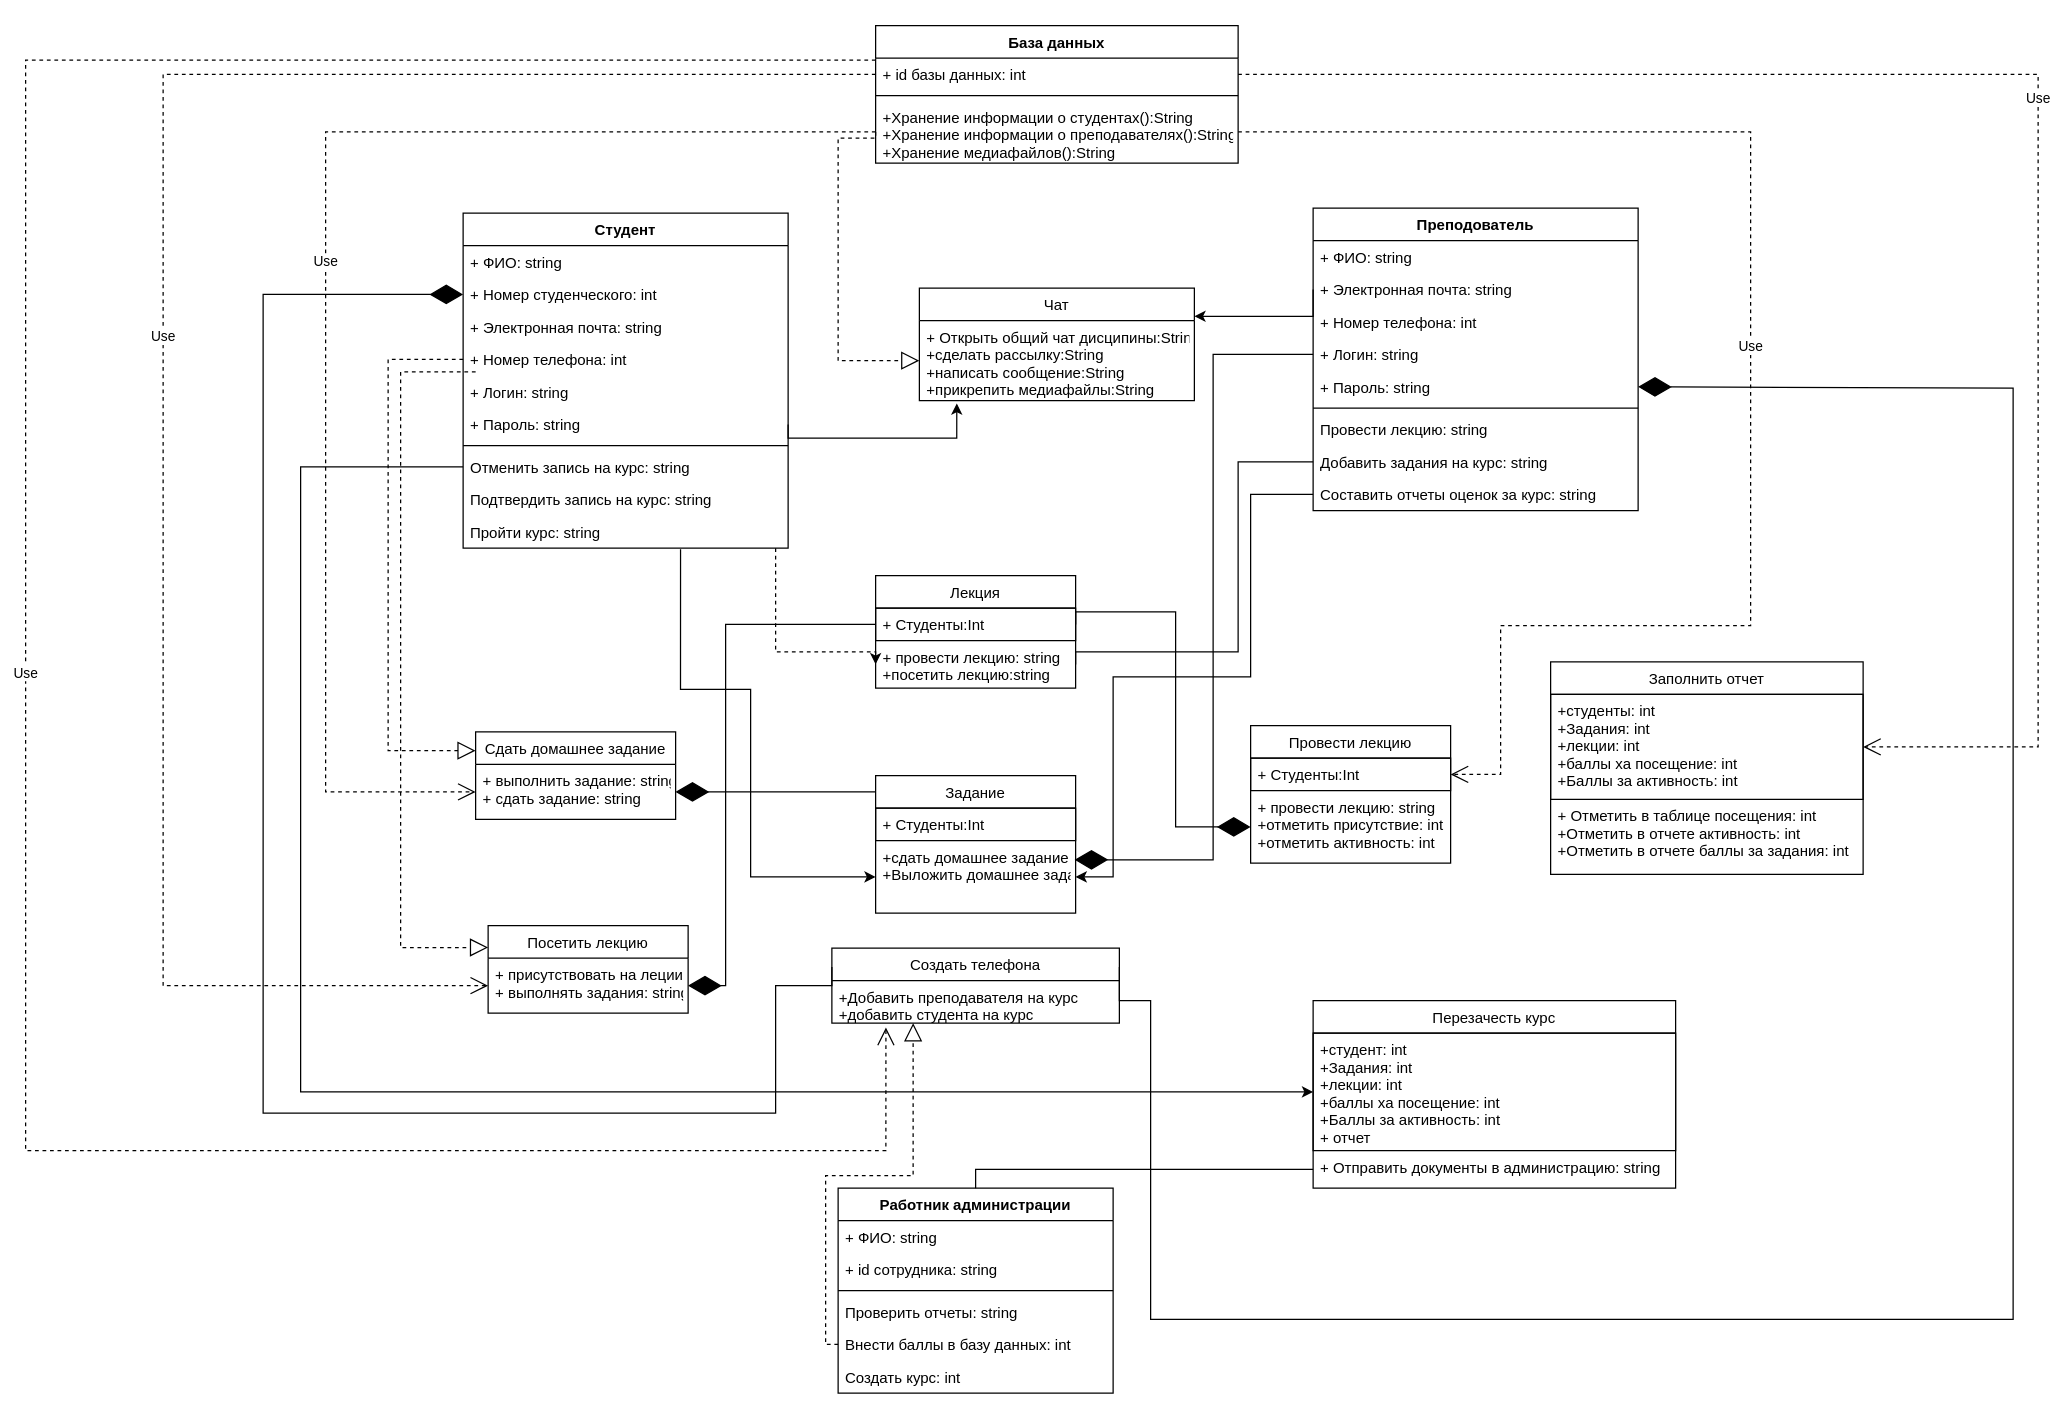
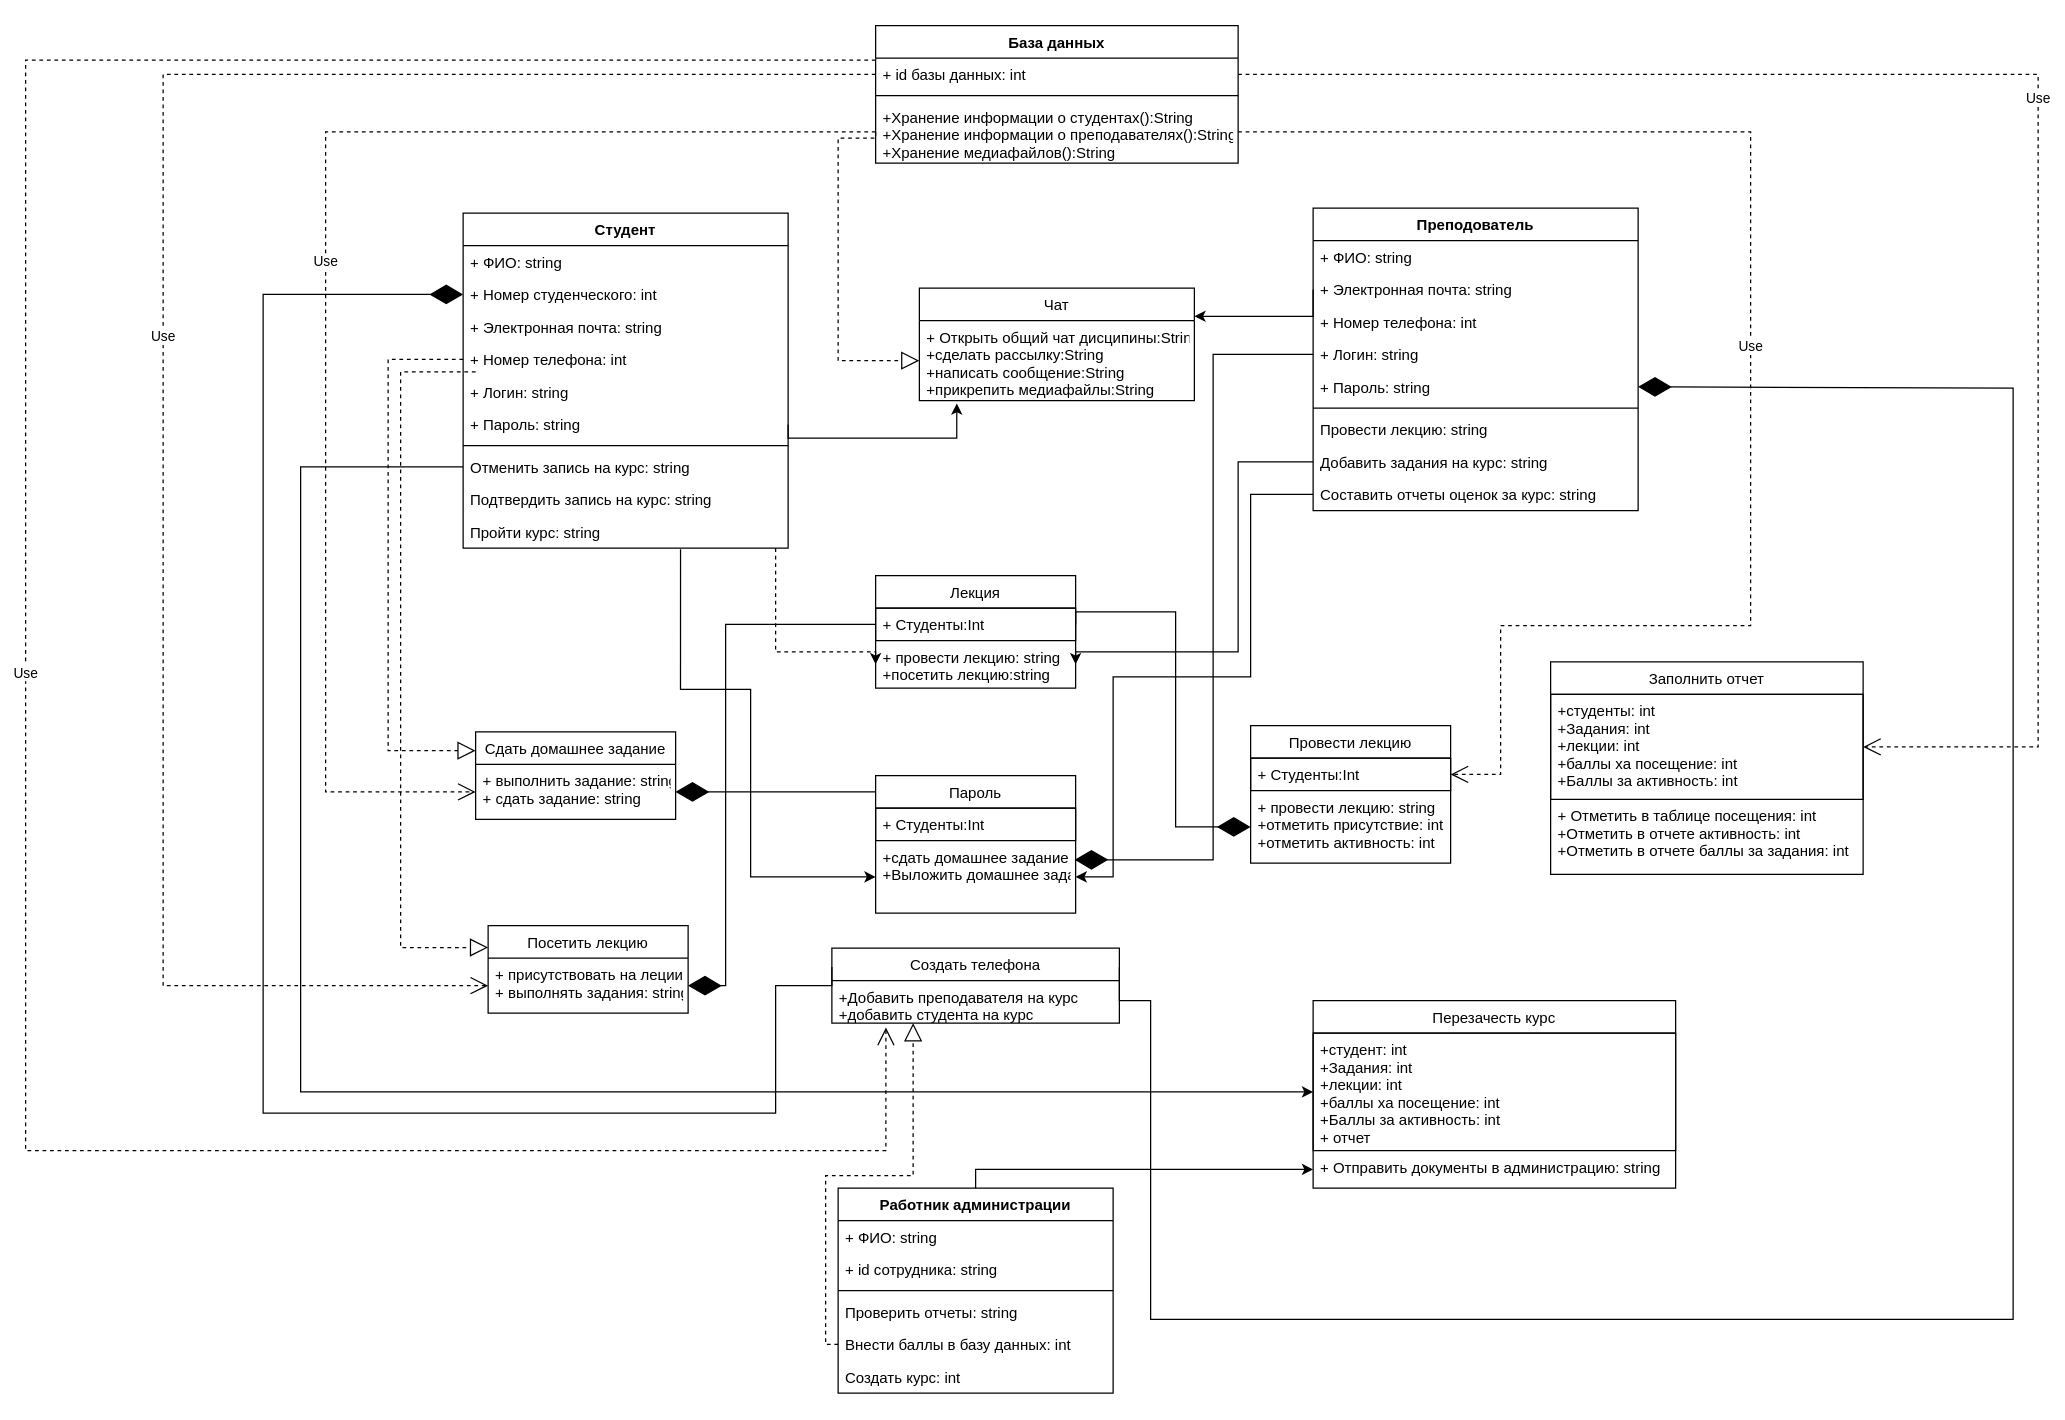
edge "Добавить задания на курс: string" -- "+ провести лекцию: string +посетить лекцию:string": arrowhead none -> classic
node "Задание": label "Задание" -> "Пароль"
edge "+ Отправить документы в администрацию: string" -- "Работник администрации": arrowhead none -> classic
